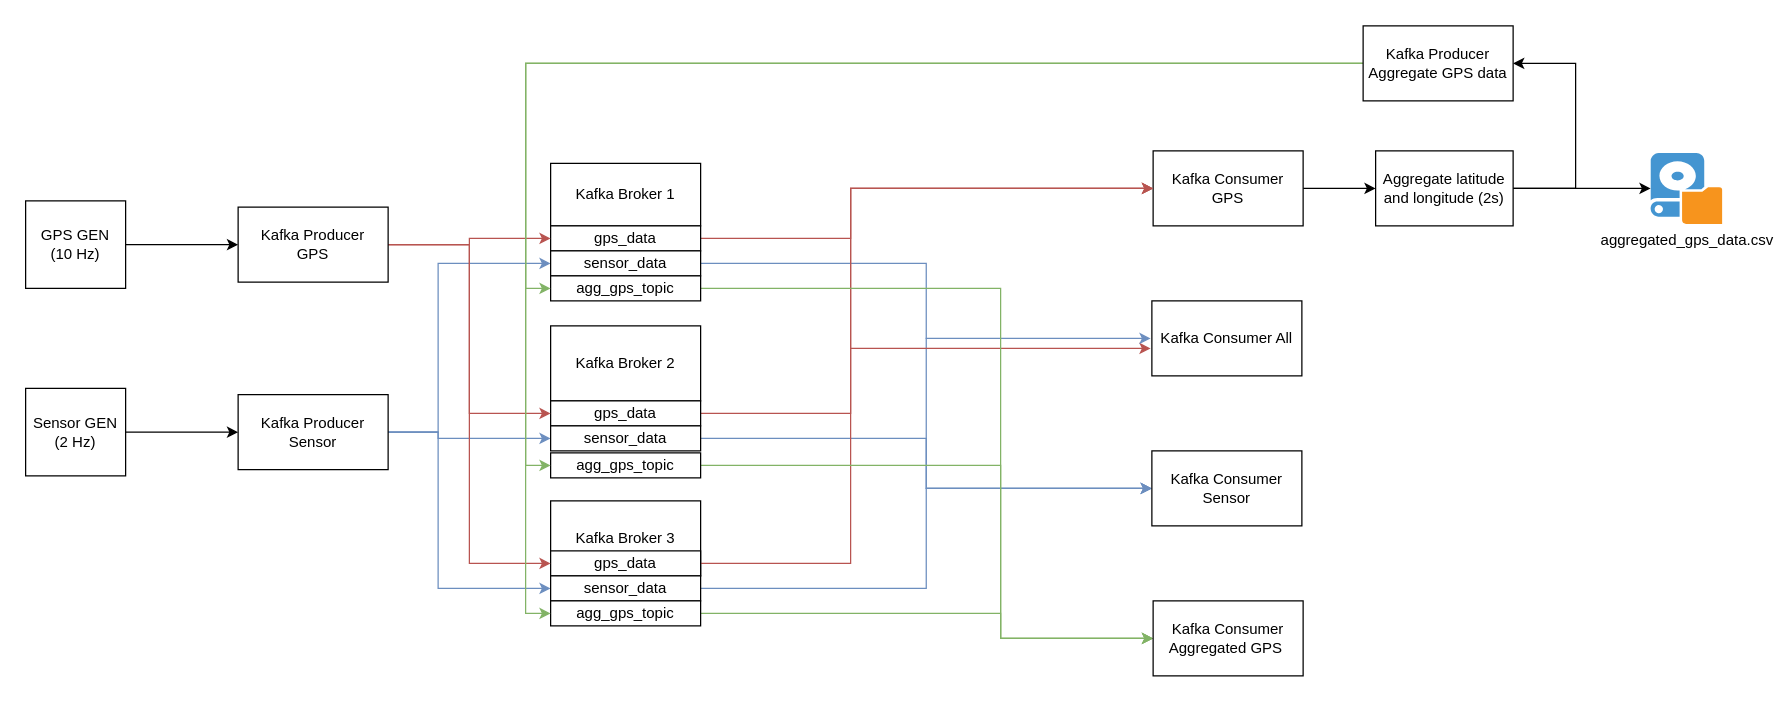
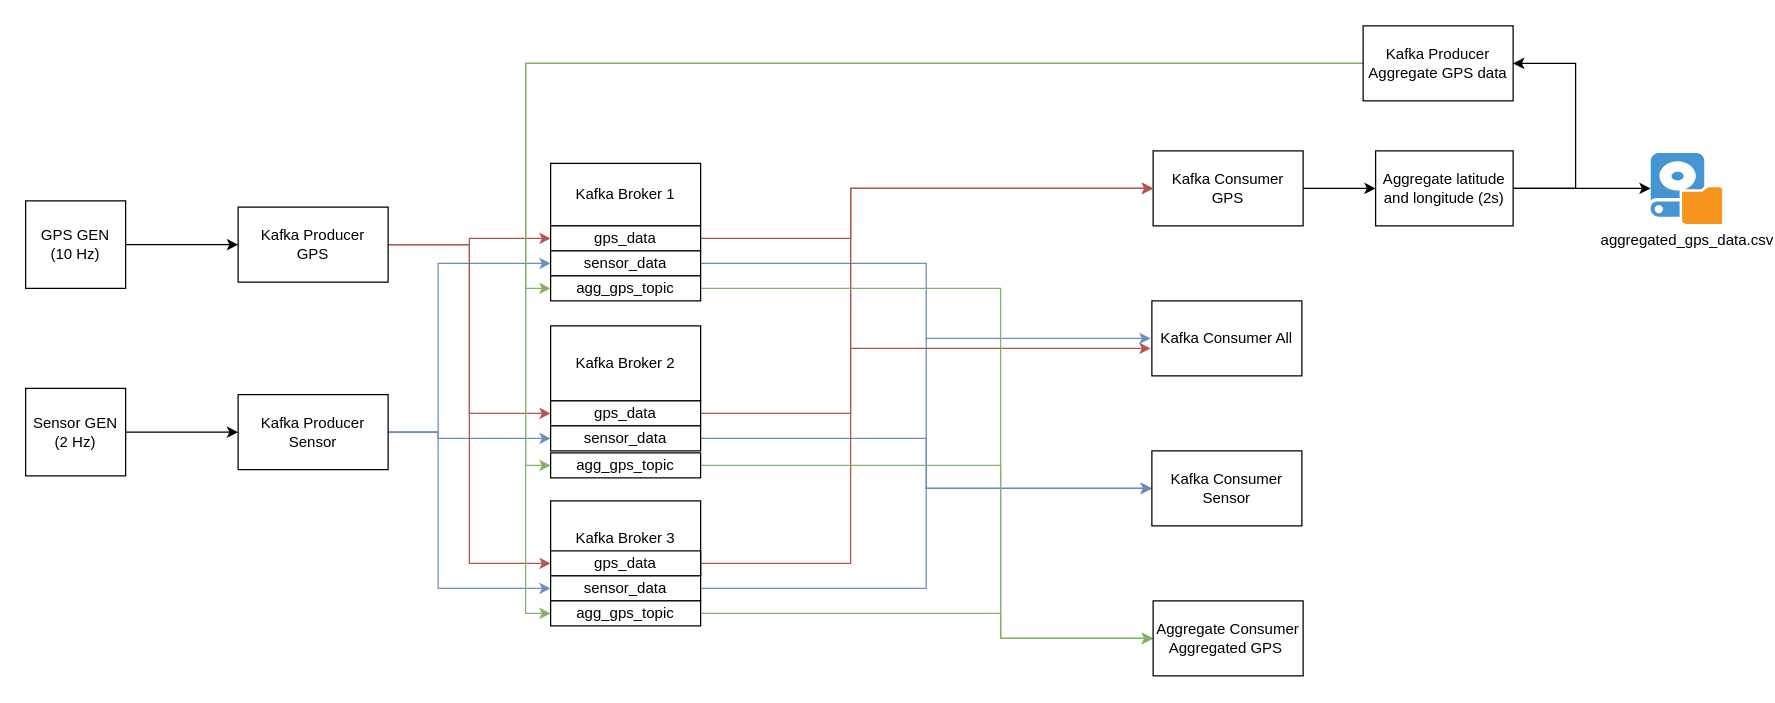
node "Kafka Consumer Aggregated GPS": label "Kafka Consumer Aggregated GPS" -> "Aggregate Consumer Aggregated GPS"
